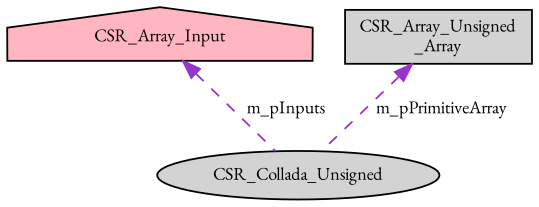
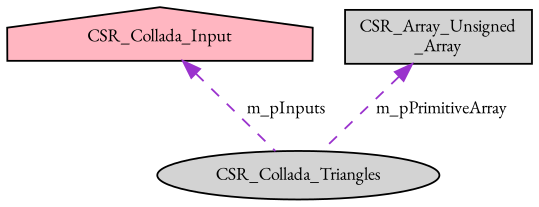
node "CSR_Array_Input": label "CSR_Array_Input" -> "CSR_Collada_Input"
node "CSR_Collada_Unsigned": label "CSR_Collada_Unsigned" -> "CSR_Collada_Triangles"
